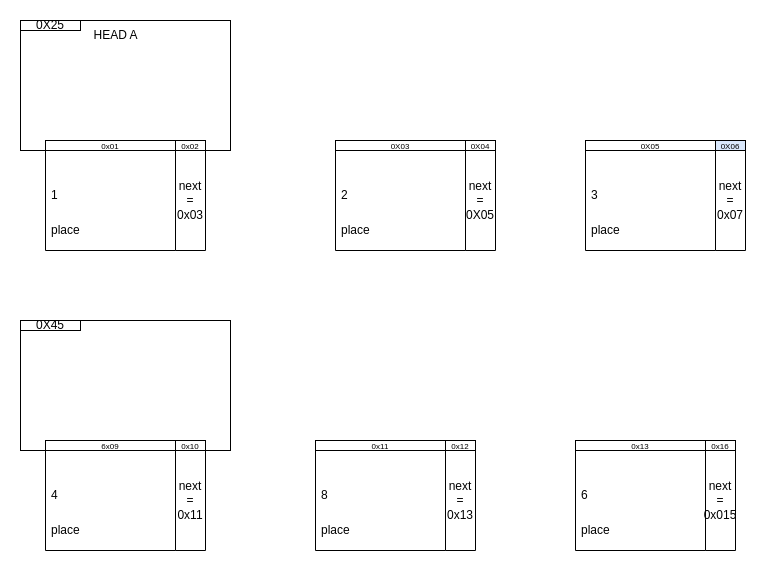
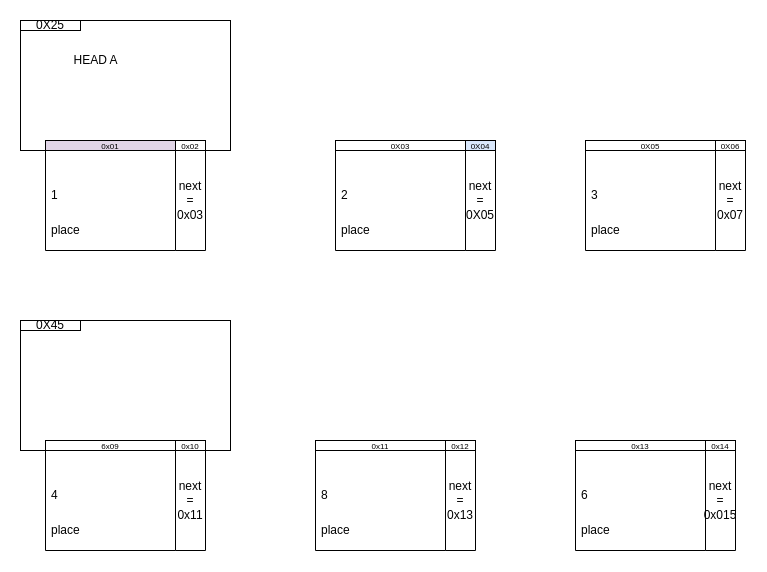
node "HEAD A": moved (116, 36) -> (96, 61)
node "0x01": fillcolor #ffffff -> #e1d5e7
node "0X04": fillcolor #ffffff -> #dae8fc
node "0X06": fillcolor #dae8fc -> #ffffff
node "0x16": label "0x16" -> "0x14"
